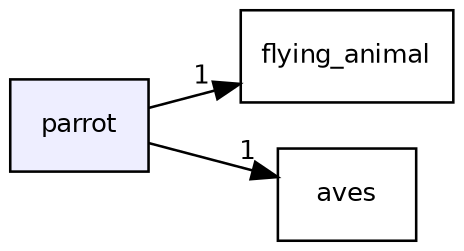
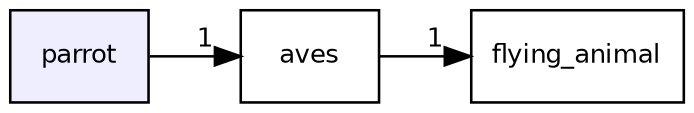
edge "parrot" -> "flying_animal": now "aves" -> "flying_animal"
